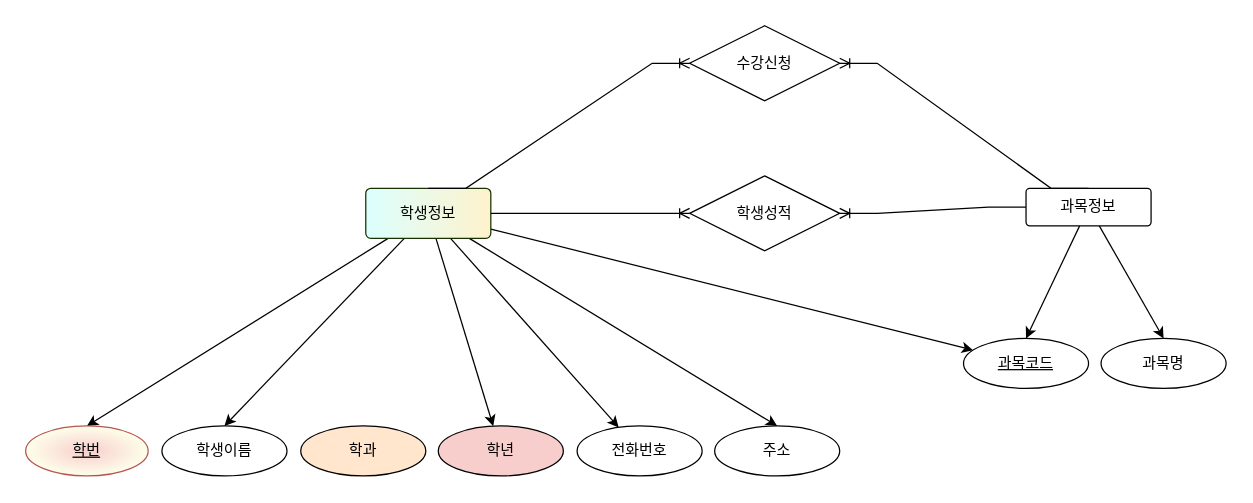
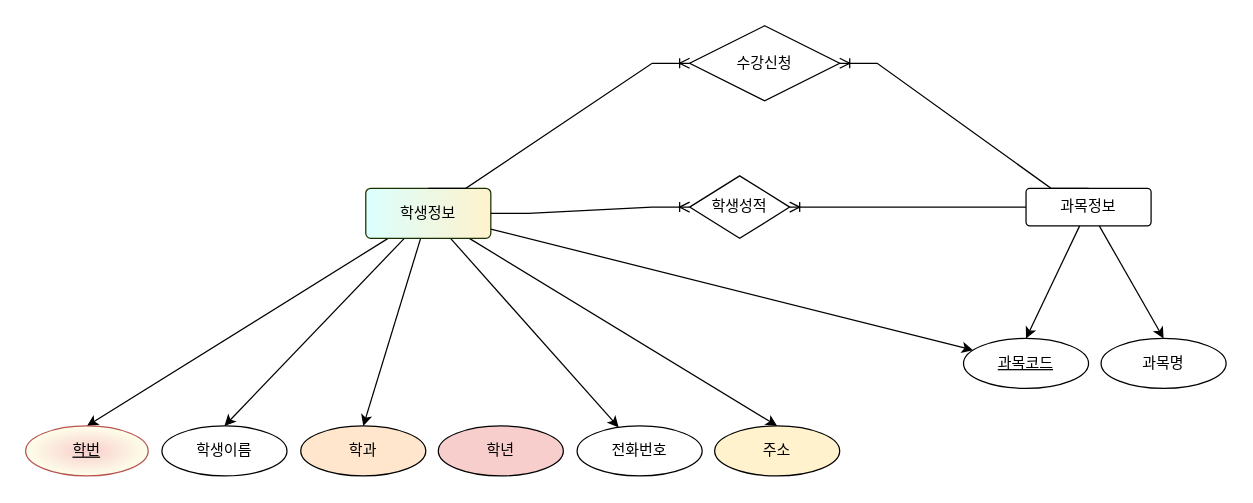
node "학생성적": size 150x75 -> 100x63
edge "학생정보" -> "학년": now "학생정보" -> "학과"
node "주소": fillcolor #ffffff -> #fff2cc
